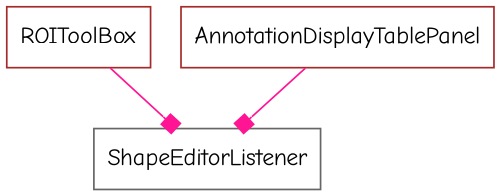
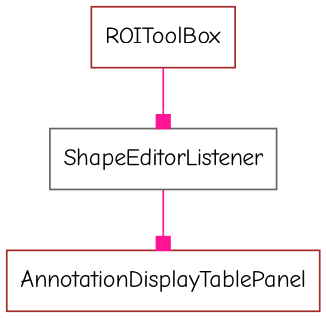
edge "AnnotationDisplayTablePanel" -> "ShapeEditorListener": reversed
